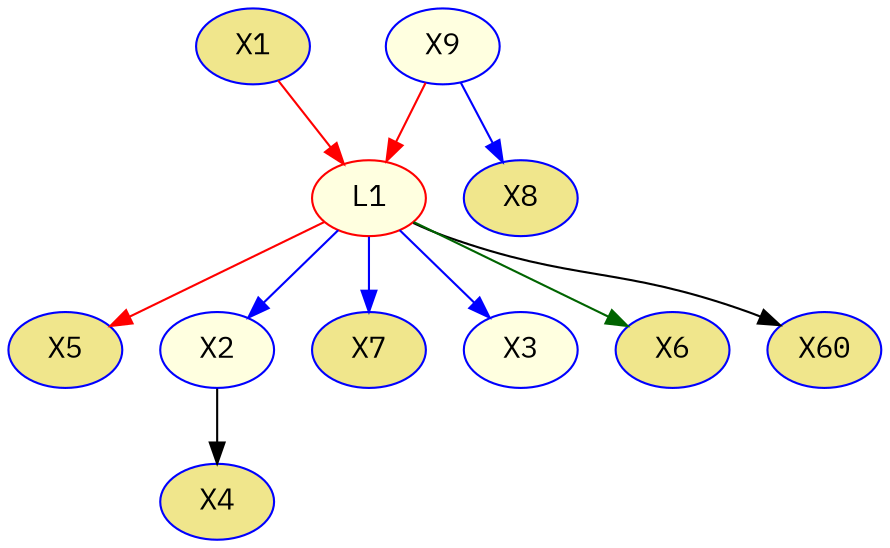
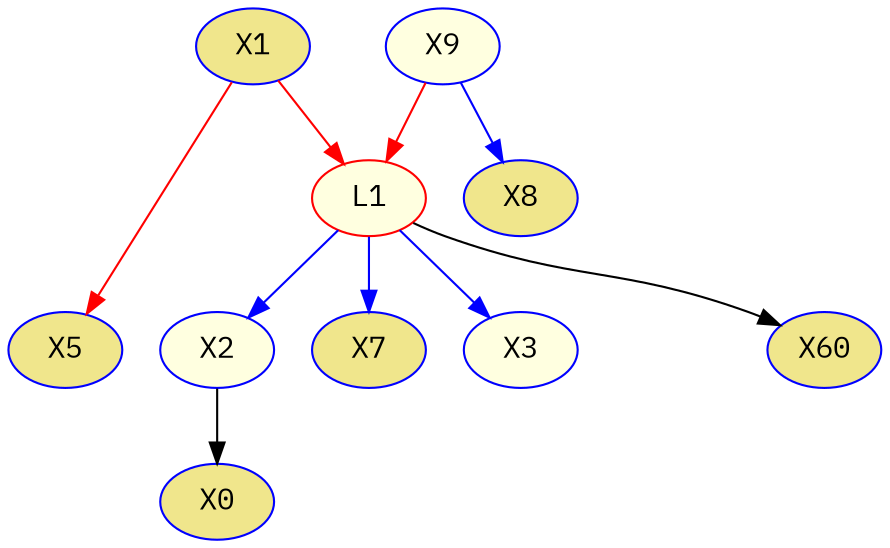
edge "L1" -> "X5": now "X1" -> "X5"
node "X6": removed
node "X4": label "X4" -> "X0"
